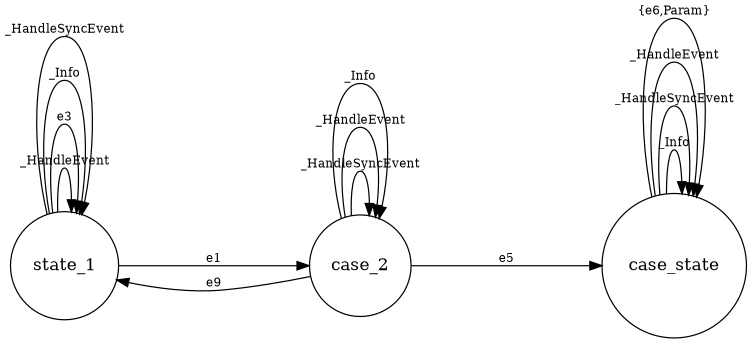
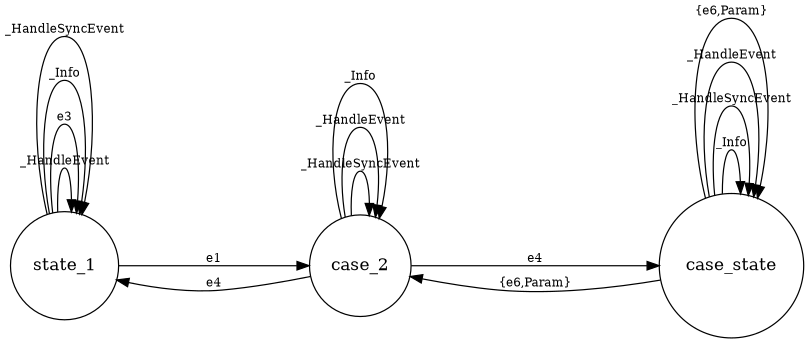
edge "case_2" -> "case_state": label "e5" -> "e4"
edge "case_2" -> "state_1": label "e9" -> "e4"
edge "case_state" -> "case_2": added, label "{e6,Param}"
